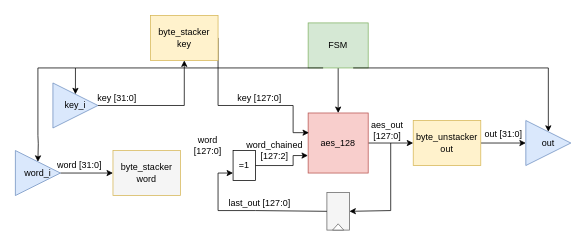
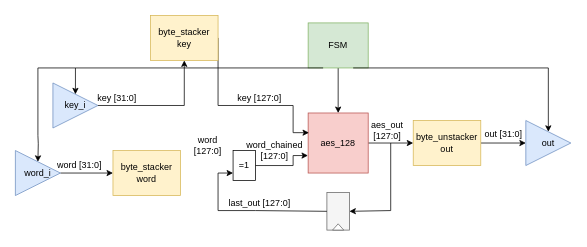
node "word_chained [127:2]": label "word_chained [127:2]" -> "word_chained [127:0]"
node "byte_stacker word": fillcolor #f5f5f5 -> #fff2cc
